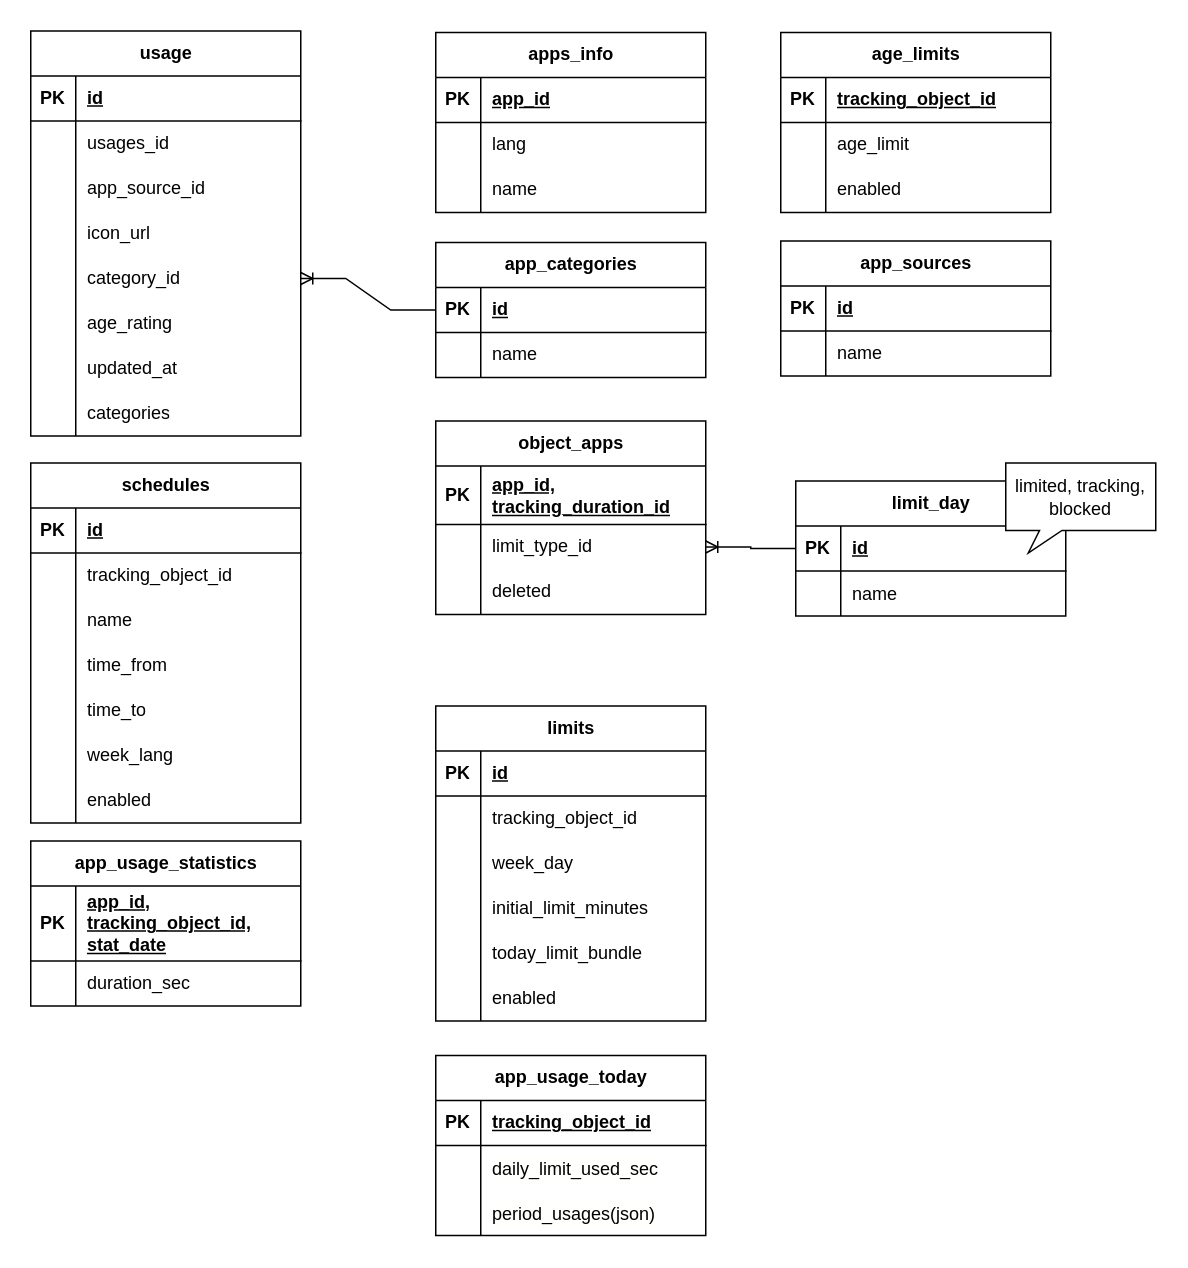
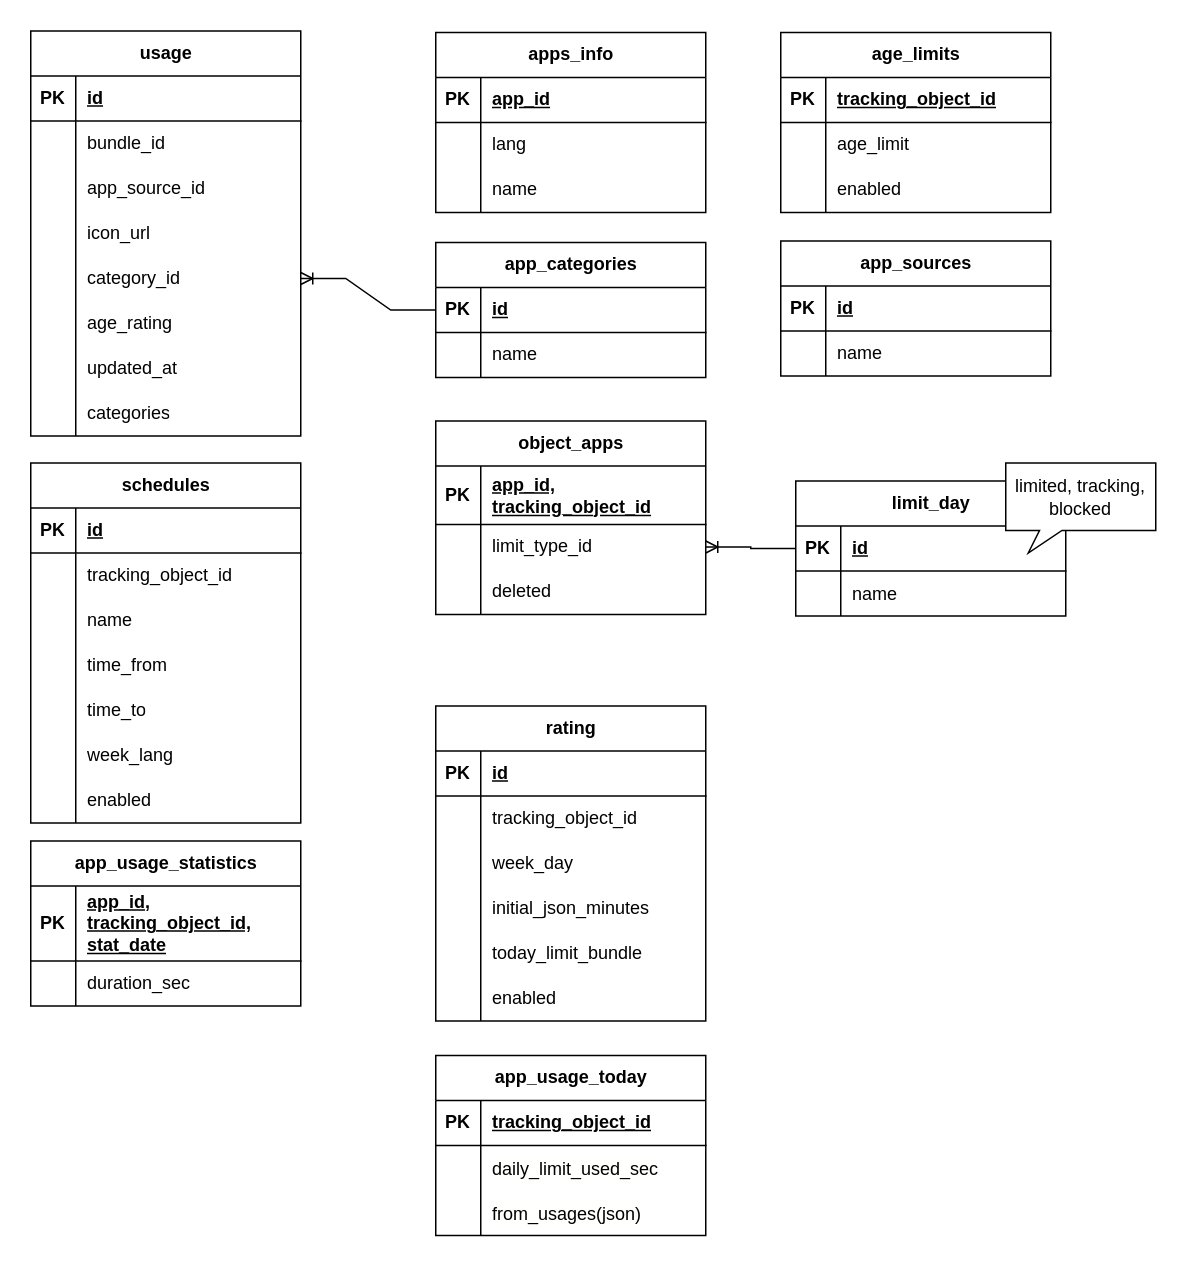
node "usages_id": label "usages_id" -> "bundle_id"
node "app_id, tracking_duration_id": label "app_id, tracking_duration_id" -> "app_id, tracking_object_id"
node "limits": label "limits" -> "rating"
node "initial_limit_minutes": label "initial_limit_minutes" -> "initial_json_minutes"
node "period_usages(json)": label "period_usages(json)" -> "from_usages(json)"
